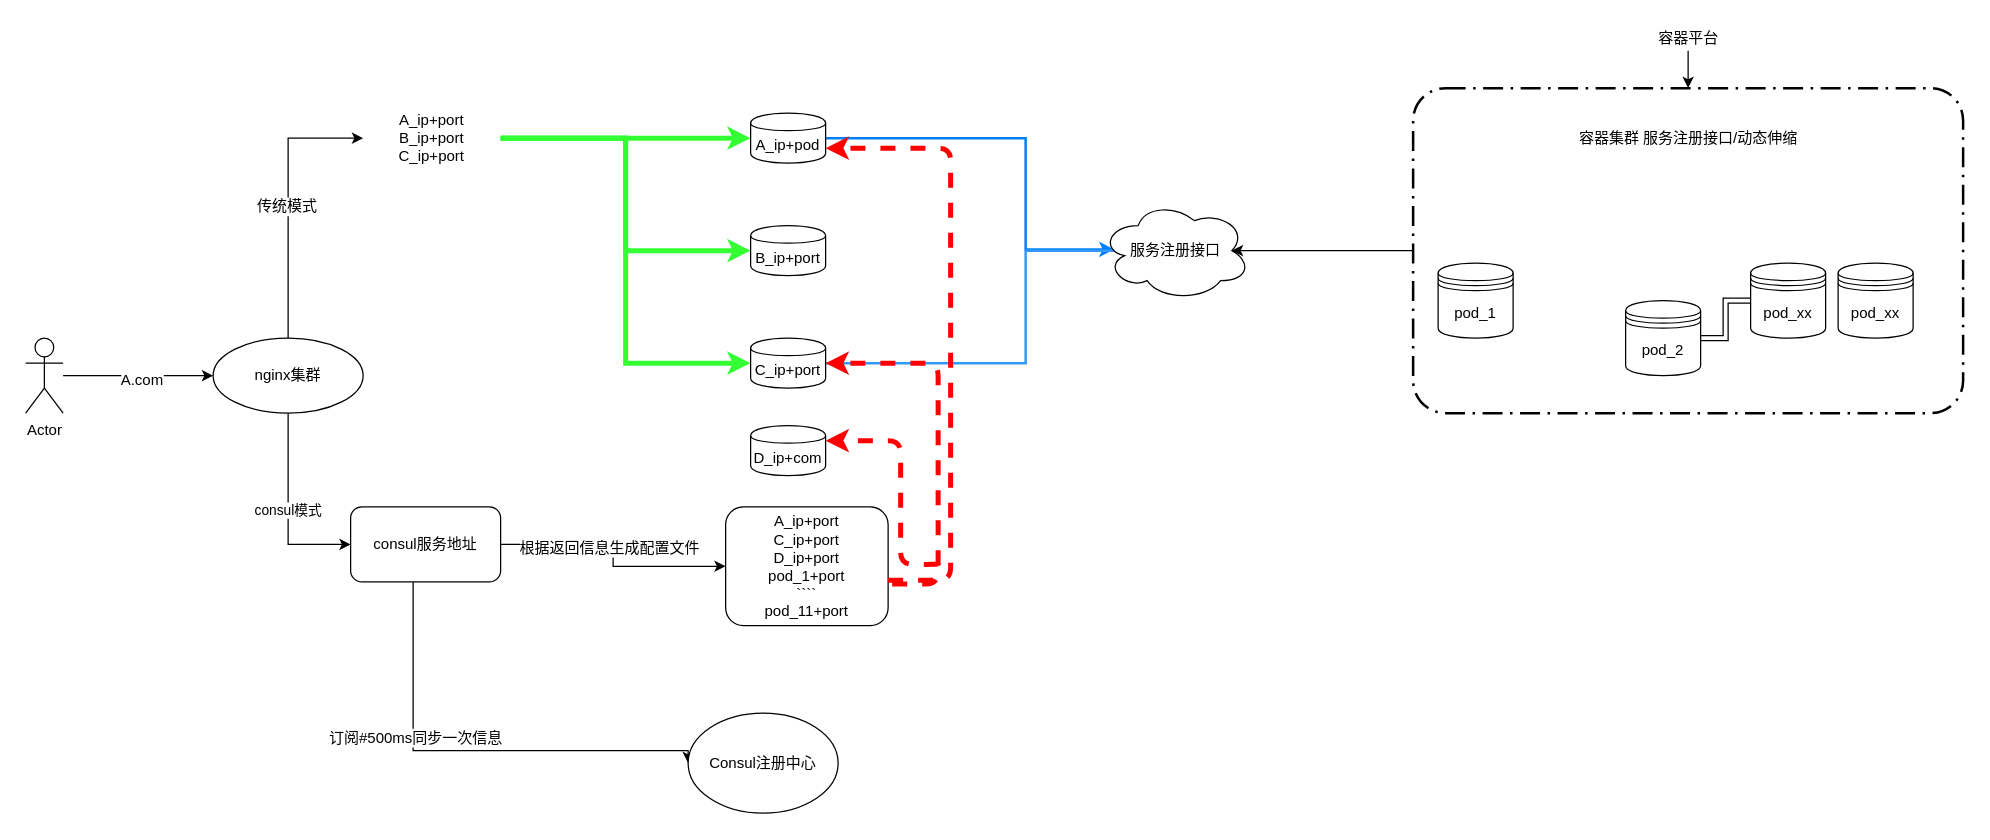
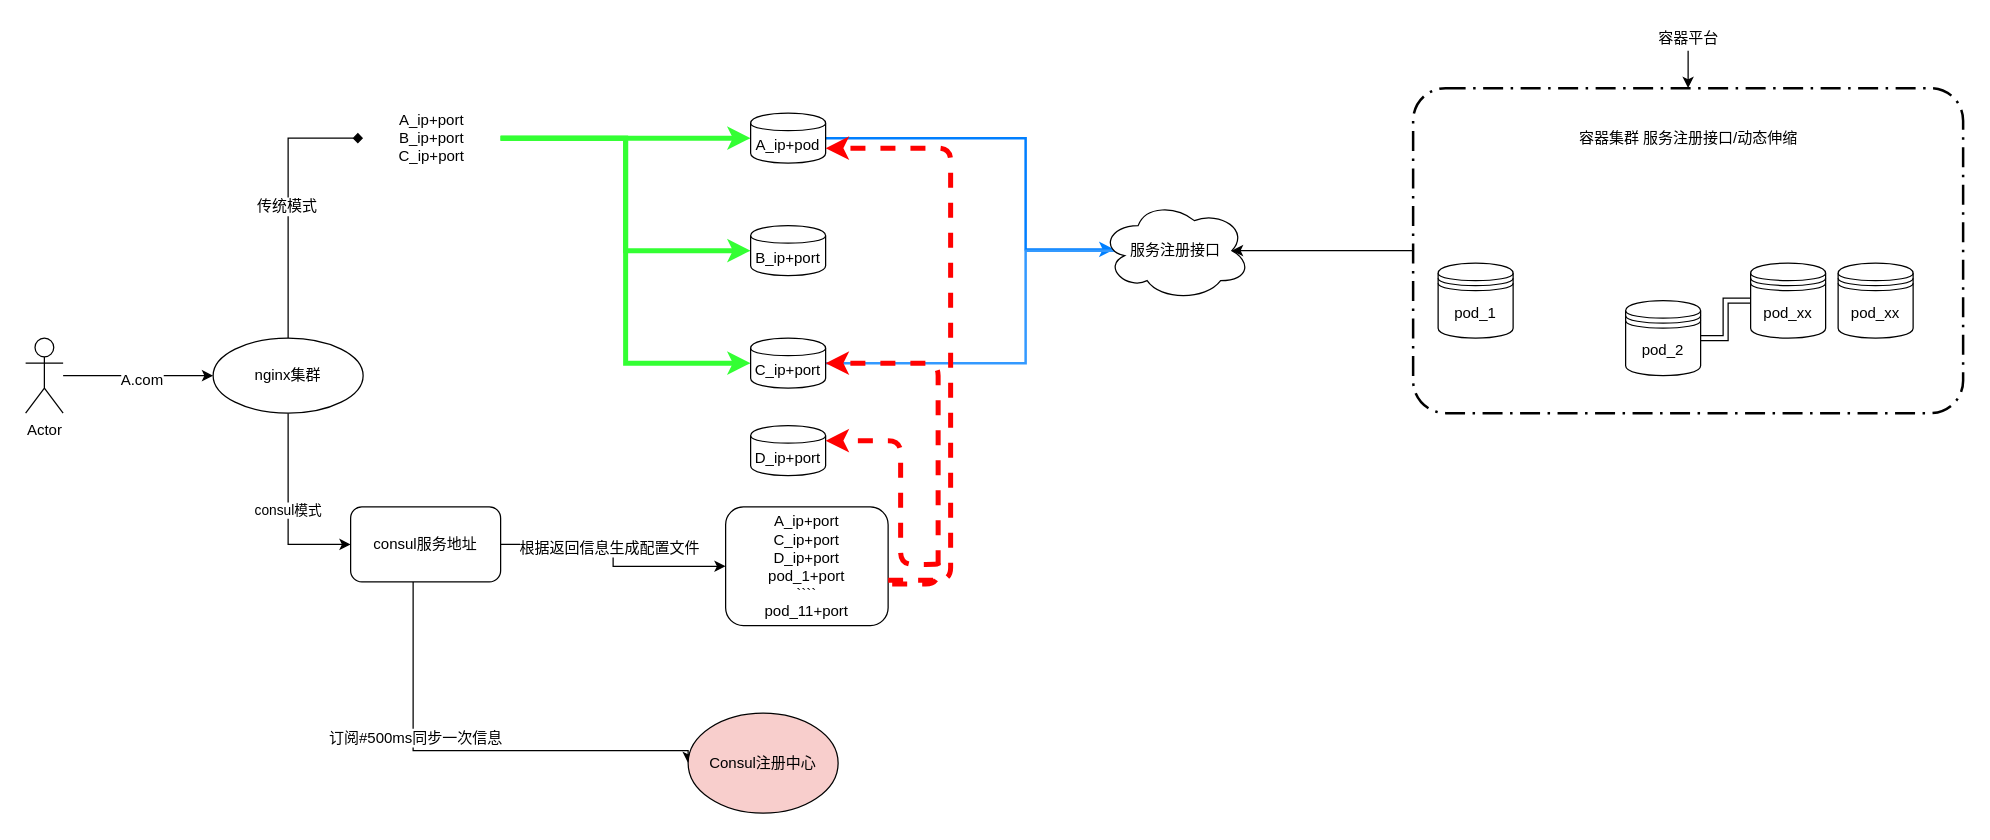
edge "nginx集群" -> "A_ip+port B_ip+port C_ip+port": arrowhead classic -> diamond
node "D_ip+com": label "D_ip+com" -> "D_ip+port"
node "Consul注册中心": fillcolor #ffffff -> #f8cecc
